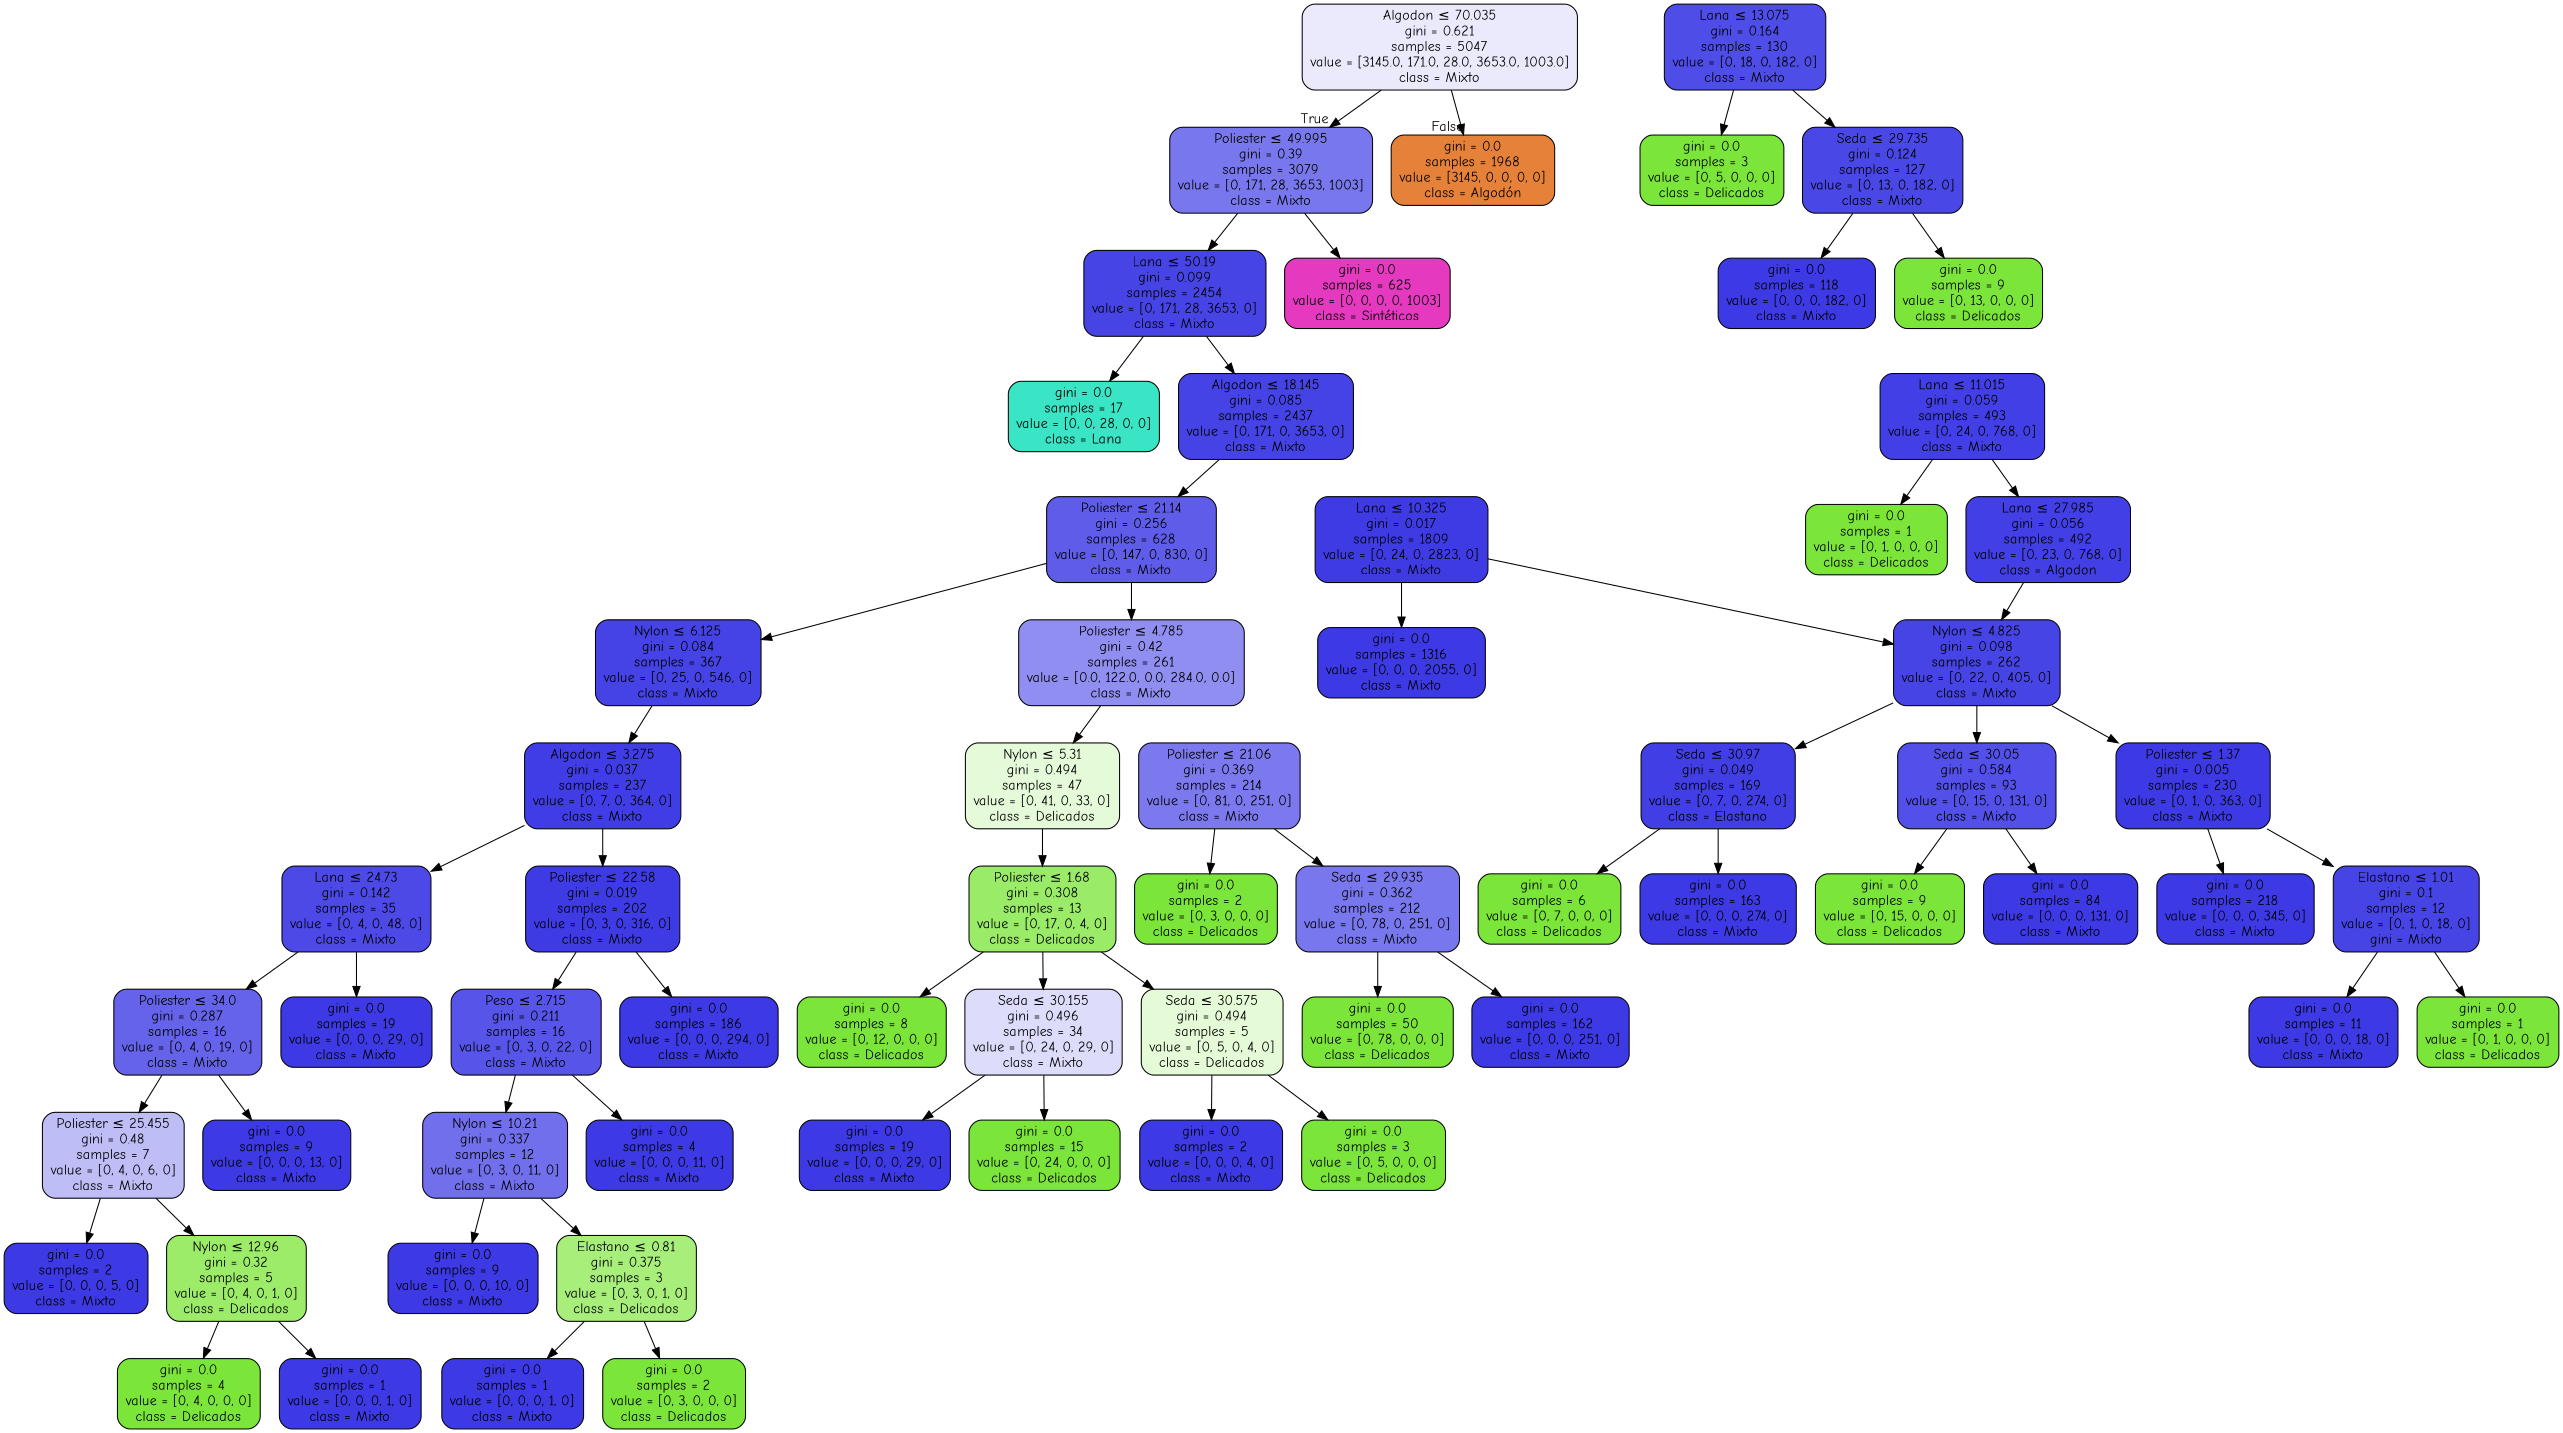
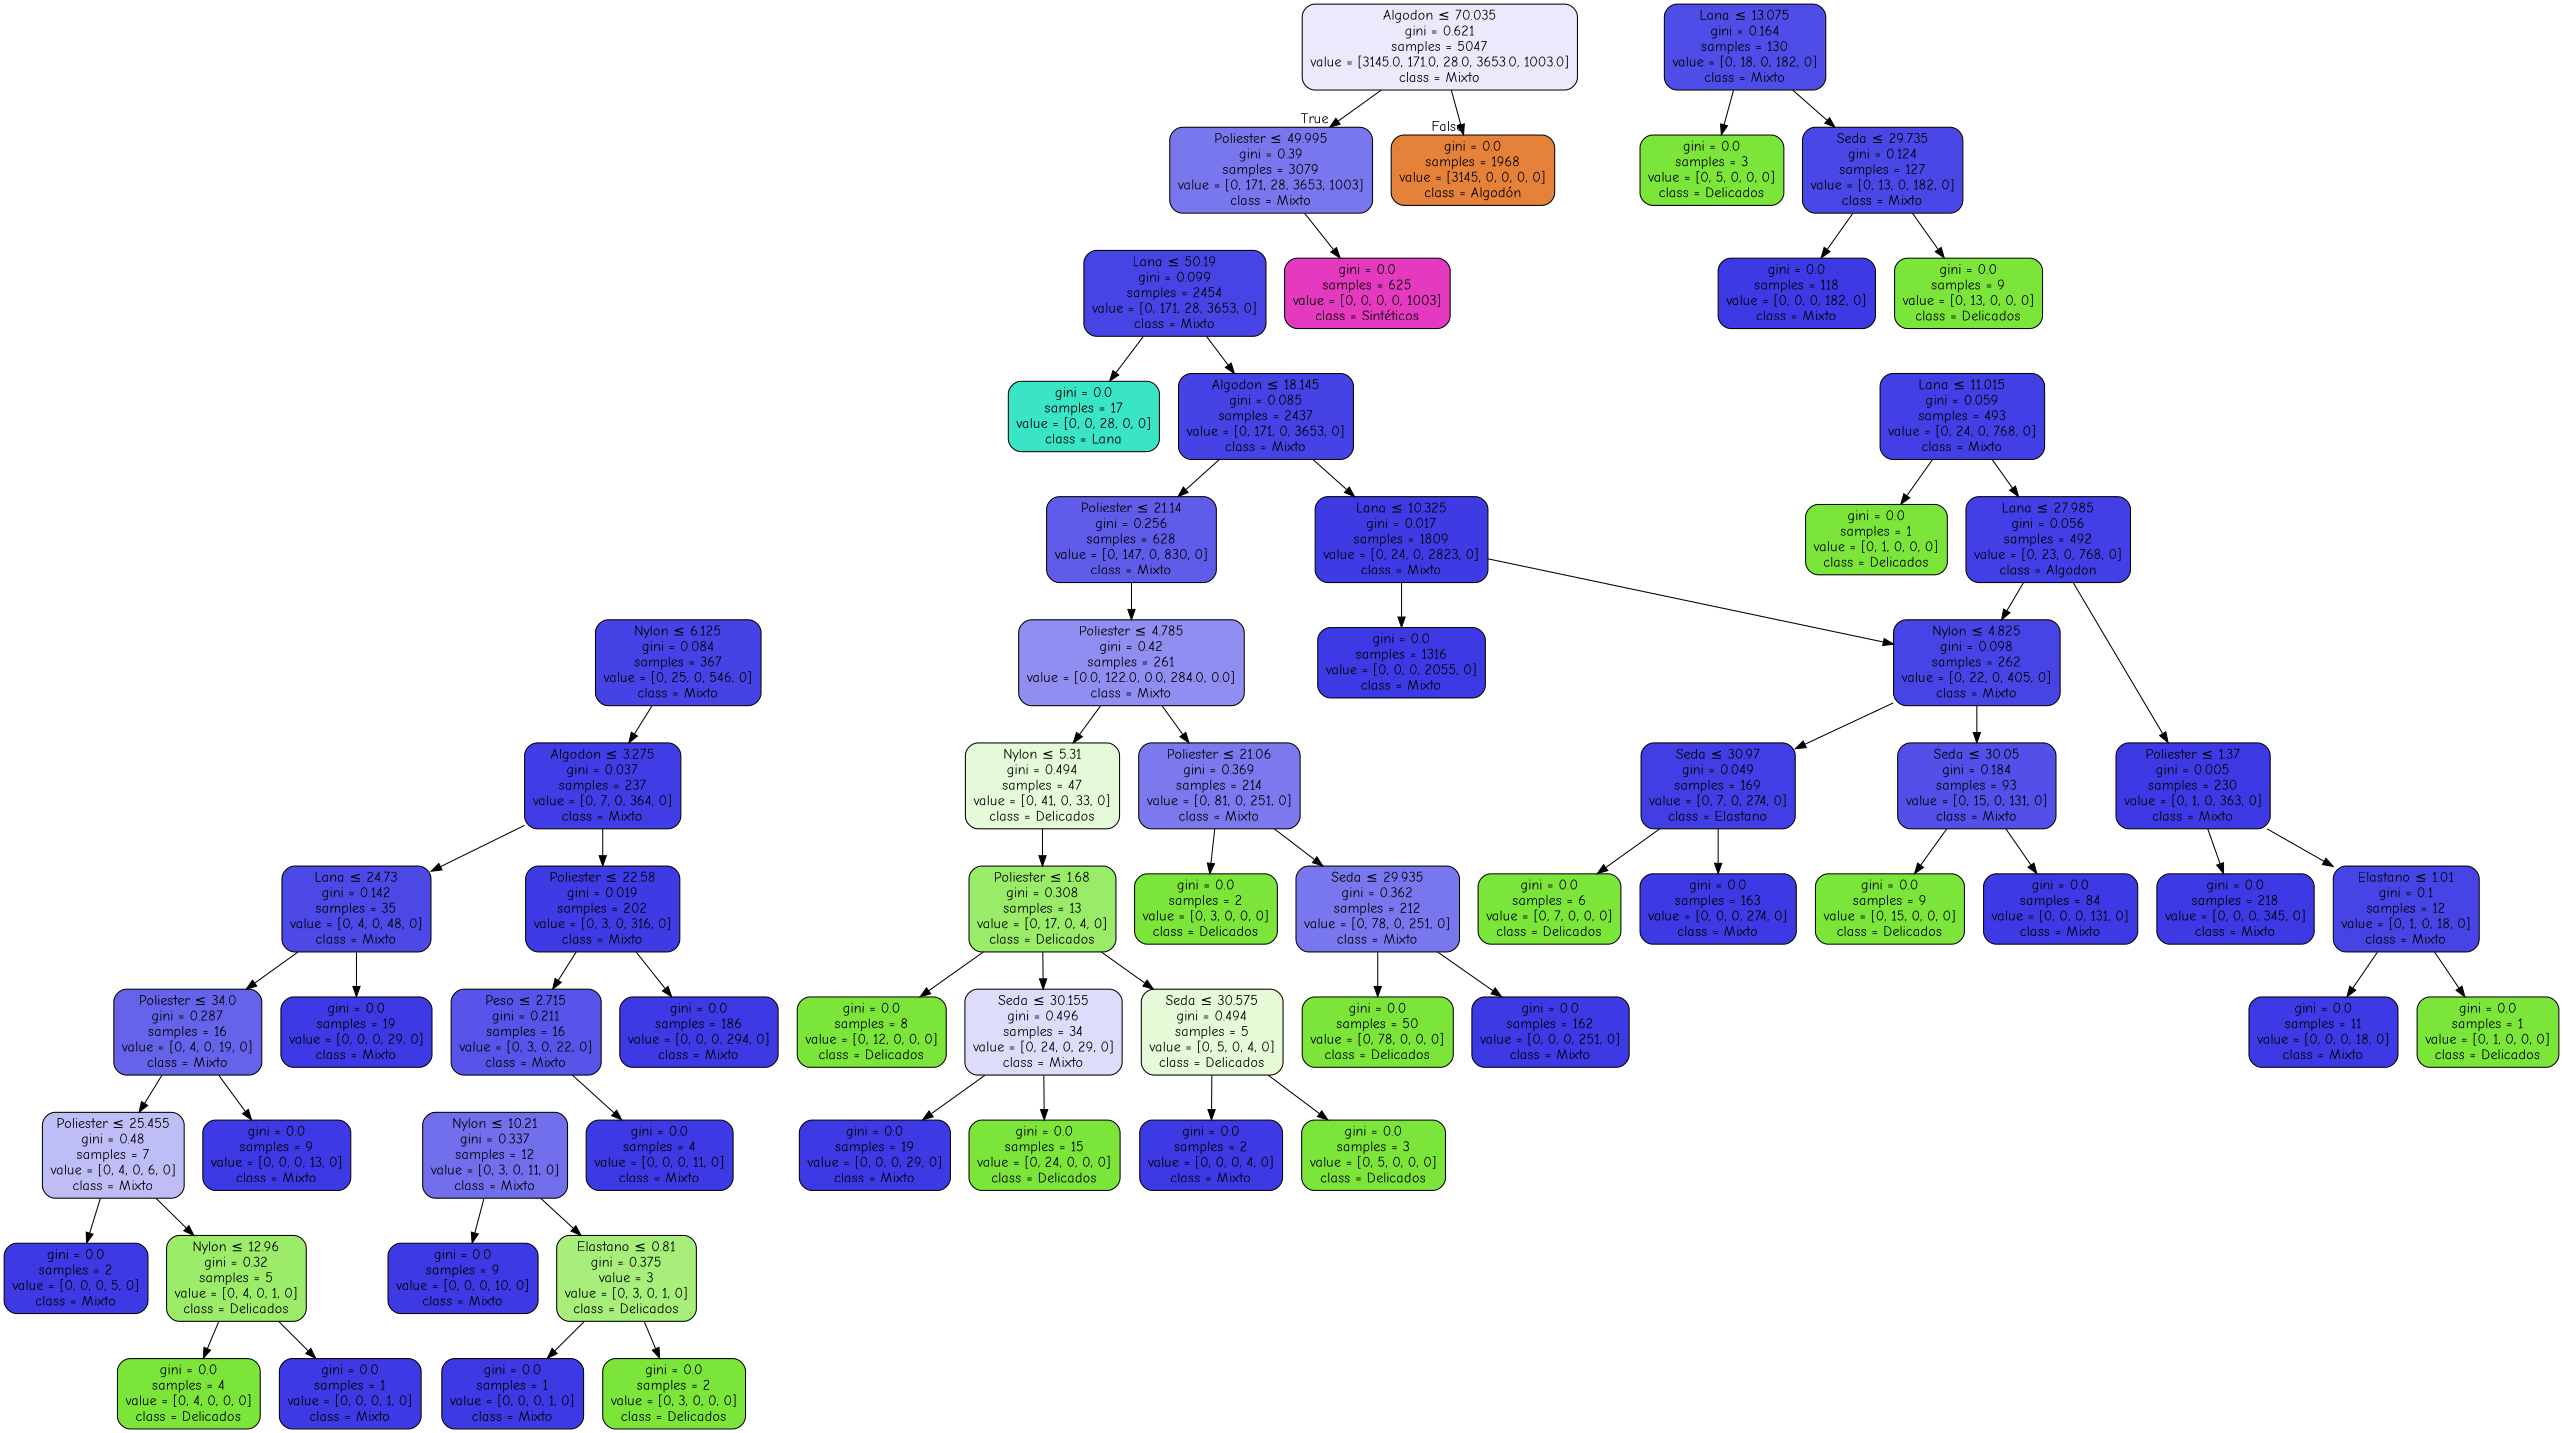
edge "Poliester ≤ 49.995" -> "Lana ≤ 50.19": removed
edge "Algodon ≤ 18.145" -> "Lana ≤ 10.325": added
edge "Poliester ≤ 21.14" -> "Nylon ≤ 6.125": removed
edge "Poliester ≤ 4.785" -> "Poliester ≤ 21.06": added
edge "Nylon ≤ 4.825" -> "Poliester ≤ 1.37": now "Lana ≤ 27.985" -> "Poliester ≤ 1.37"
node "Seda ≤ 30.05": text "gini = 0.584" -> "gini = 0.184"
node "Elastano ≤ 1.01": text "gini = Mixto" -> "class = Mixto"
edge "Peso ≤ 2.715" -> "Nylon ≤ 10.21": removed
node "Elastano ≤ 0.81": text "samples = 3" -> "value = 3"
